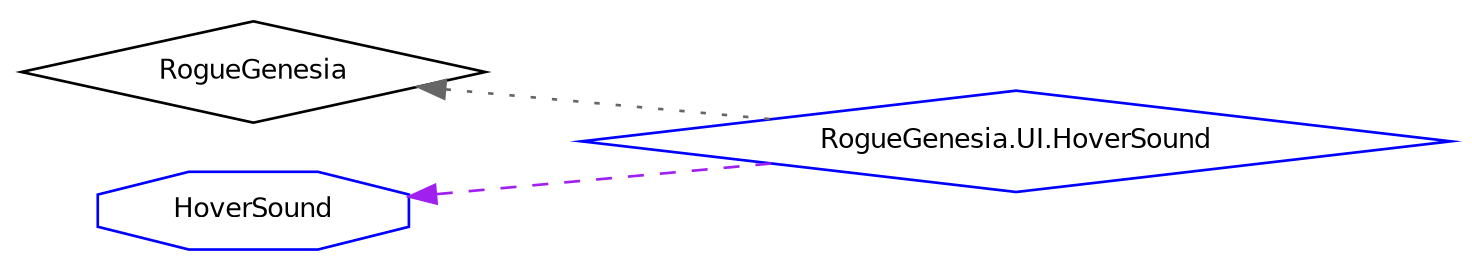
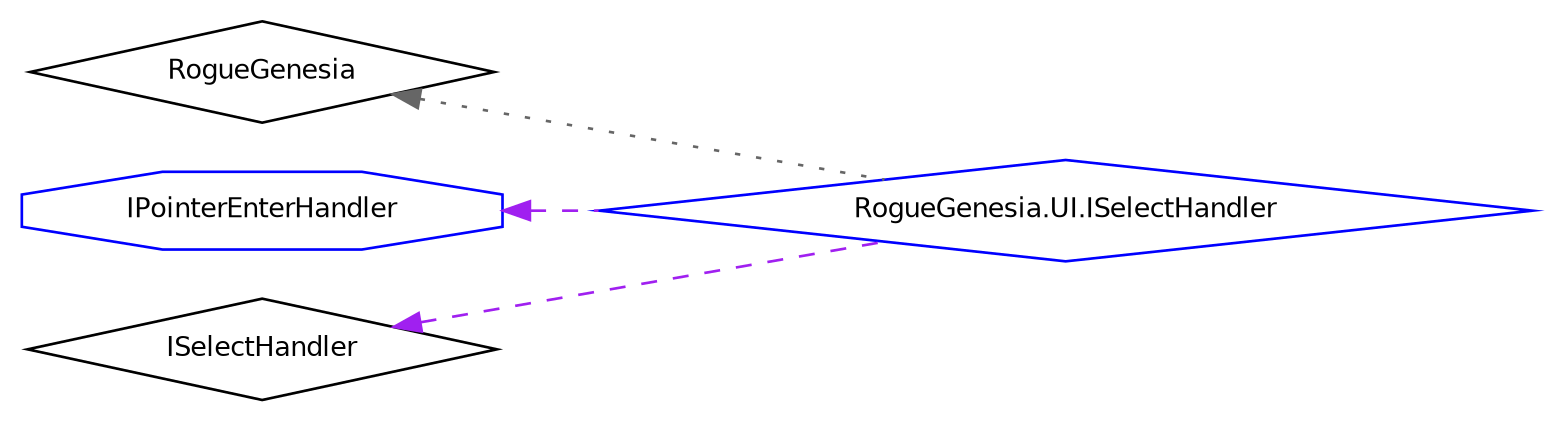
node "RogueGenesia.UI.HoverSound": label "RogueGenesia.UI.HoverSound" -> "RogueGenesia.UI.ISelectHandler"
node "HoverSound": label "HoverSound" -> "IPointerEnterHandler"
node "ISelectHandler": added
